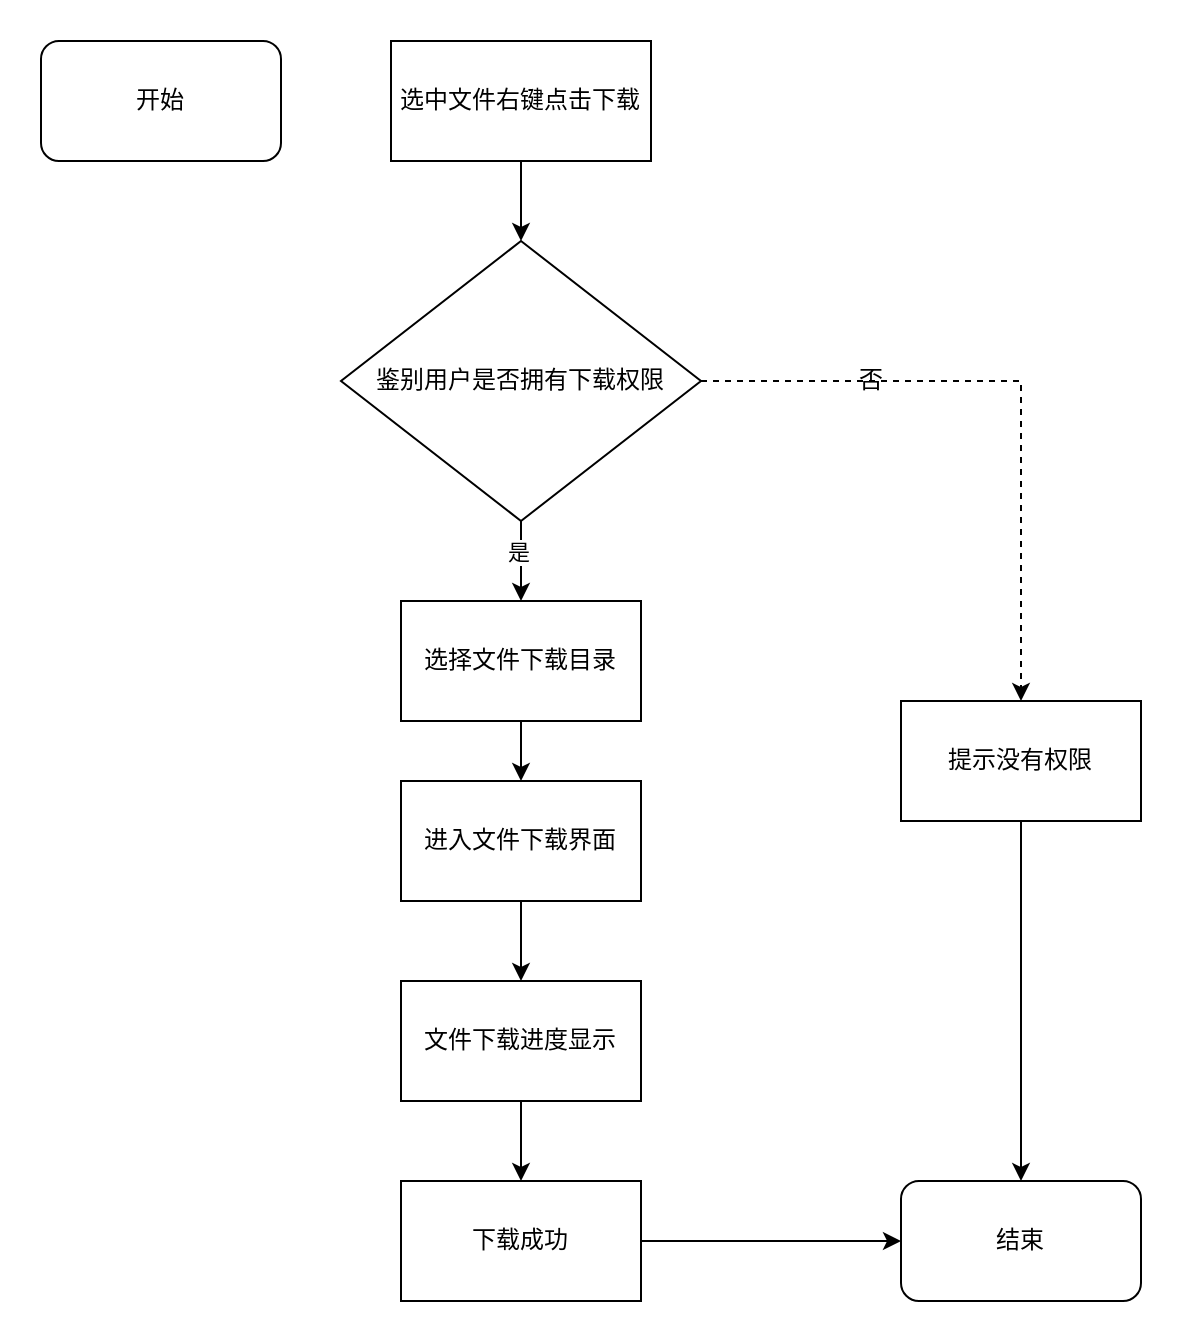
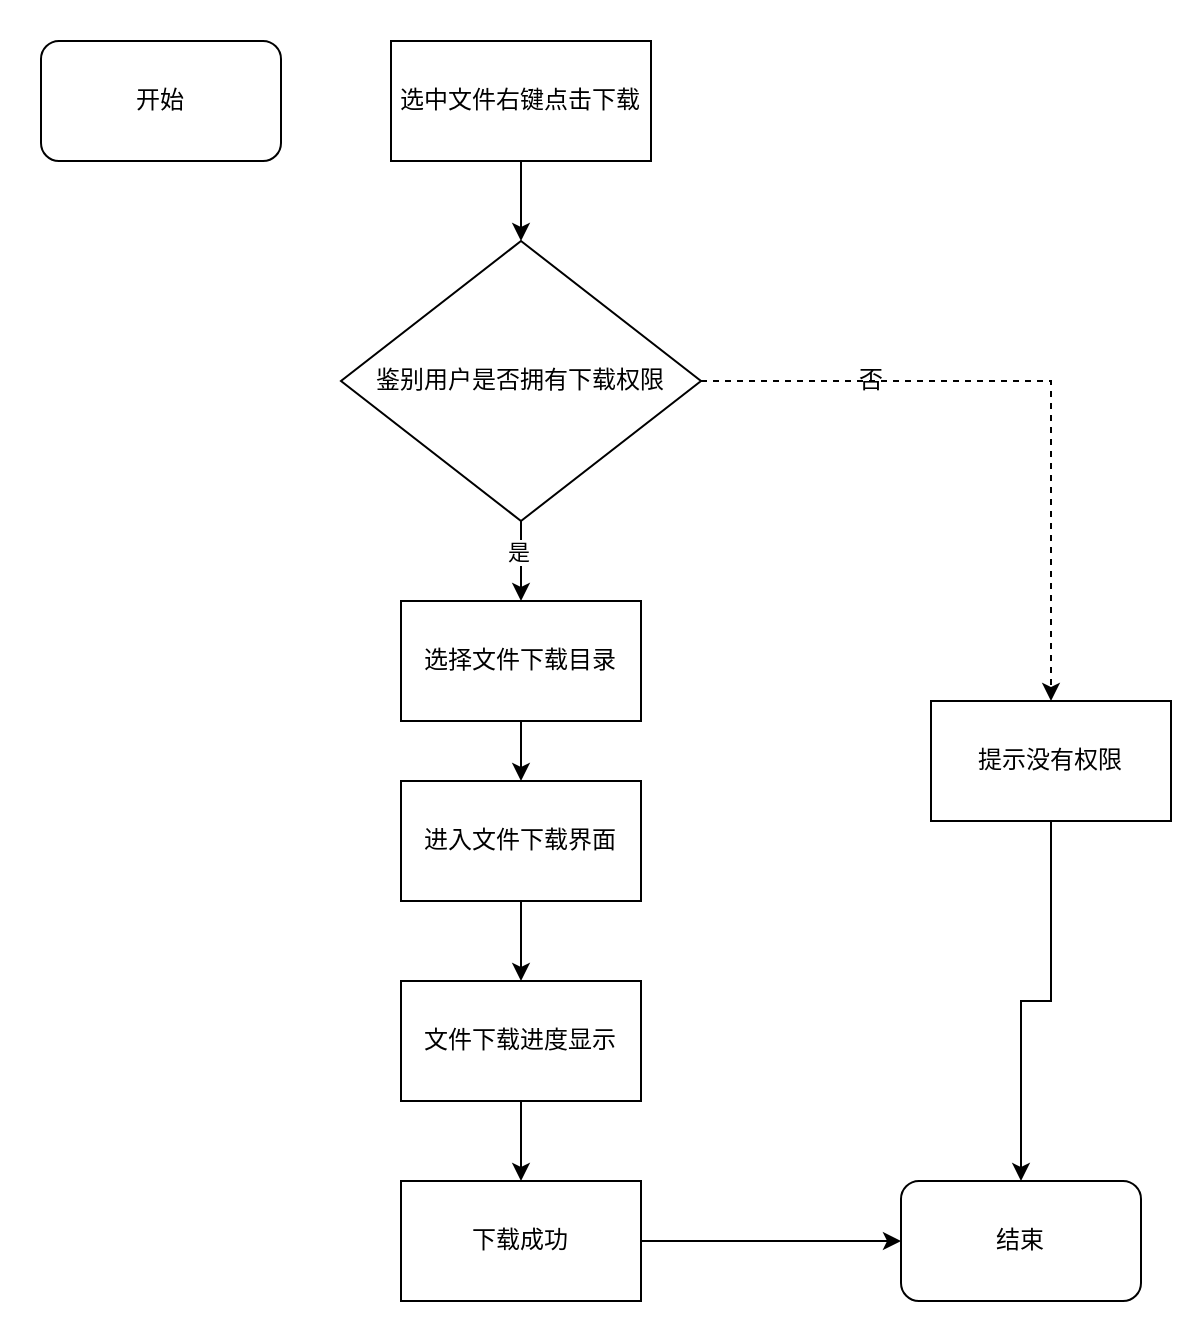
node "提示没有权限": moved (1021, 761) -> (1051, 761)
